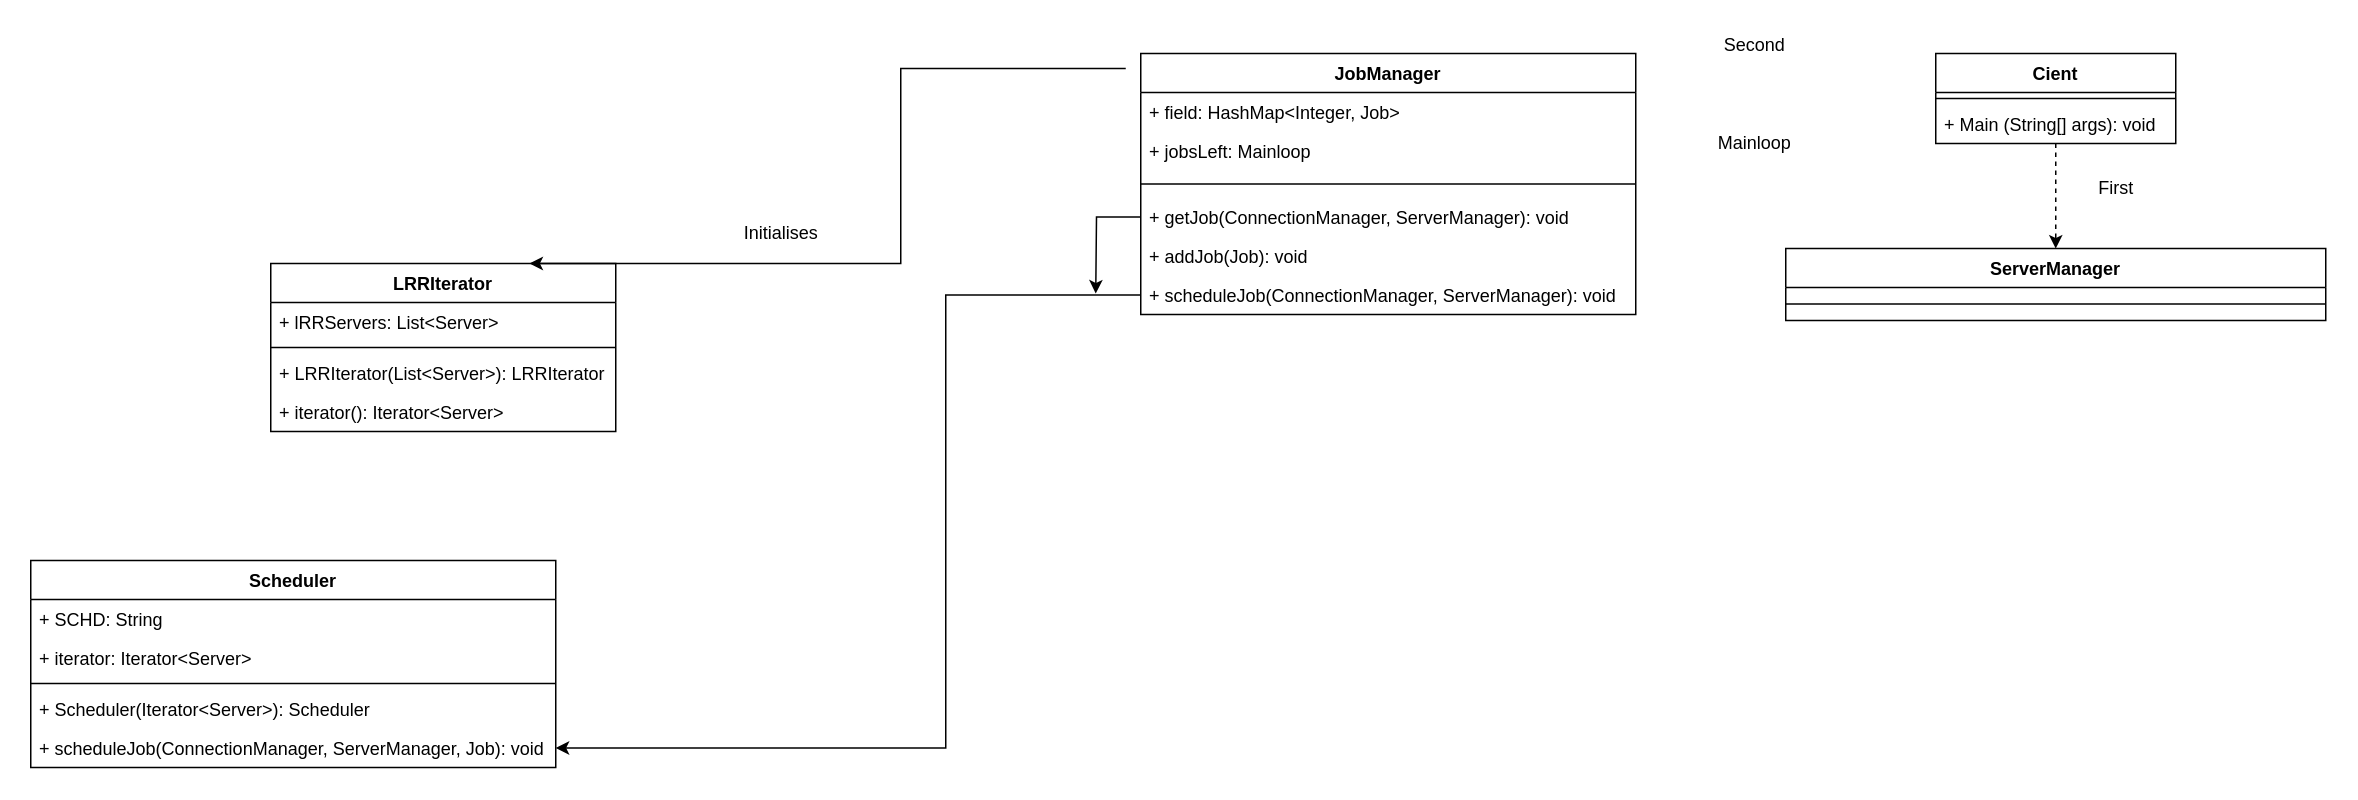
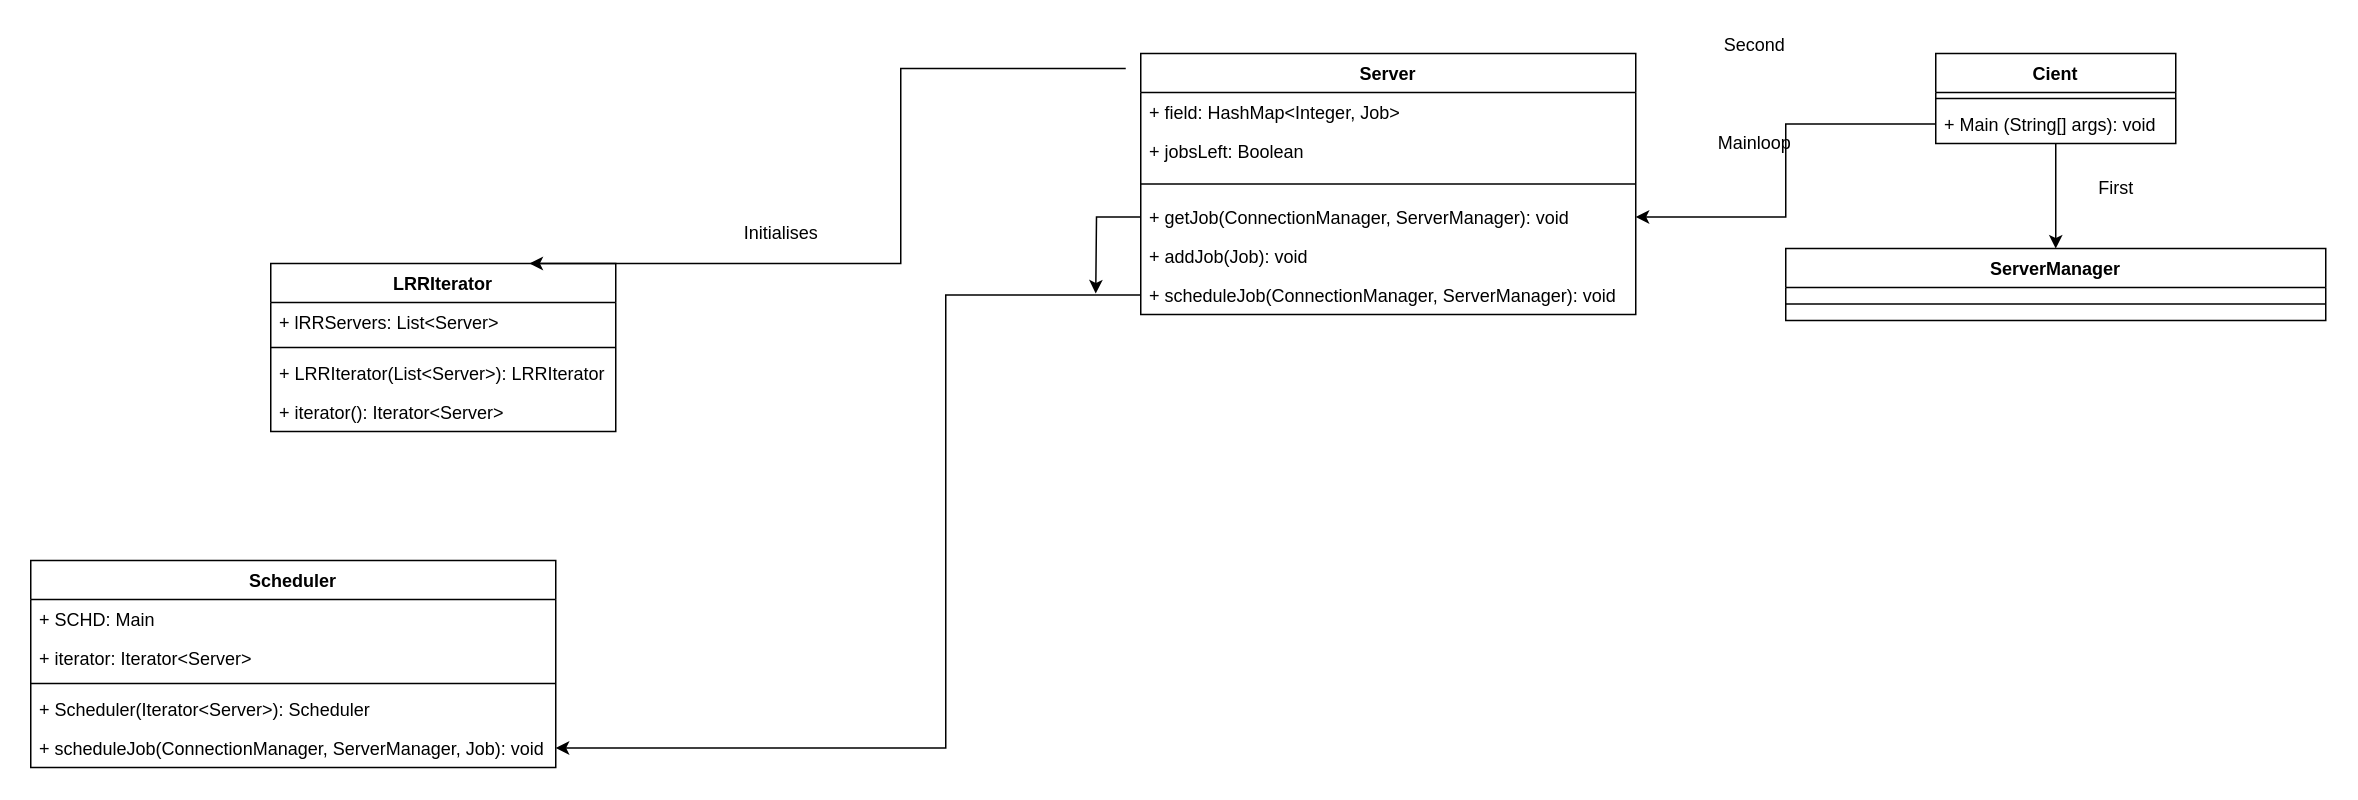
node "JobManager": label "JobManager" -> "Server"
node "+ jobsLeft: Mainloop": label "+ jobsLeft: Mainloop" -> "+ jobsLeft: Boolean"
edge "+ Main (String[] args): void" -> "+ getJob(ConnectionManager, ServerManager): void": added
edge "Cient" -> "ServerManager": style dashed -> solid
node "+ SCHD: String": label "+ SCHD: String" -> "+ SCHD: Main"
